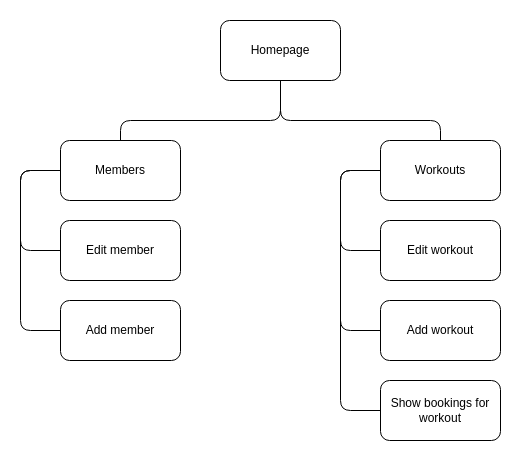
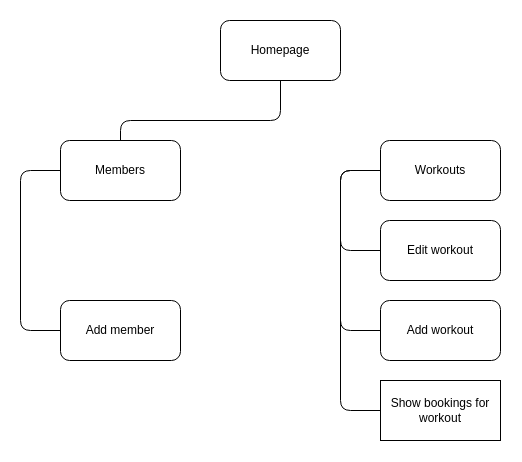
edge "Homepage" -- "Workouts": removed
edge "Members" -- "Edit member": removed
node "Edit member": removed
node "Show bookings for workout": shape rounded rectangle -> rectangle
